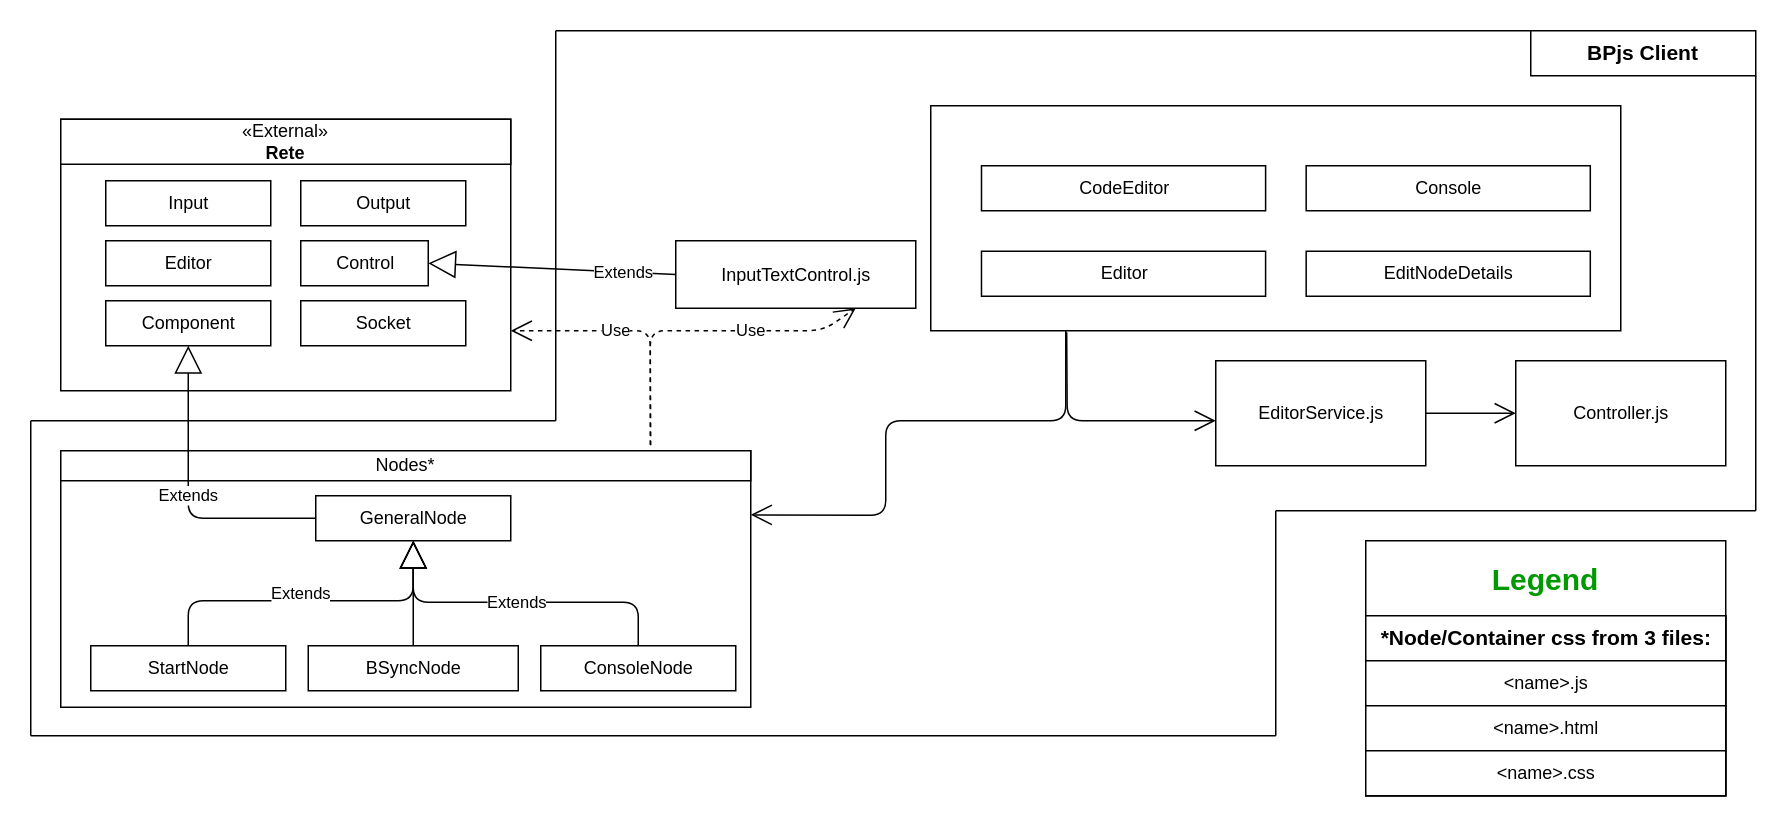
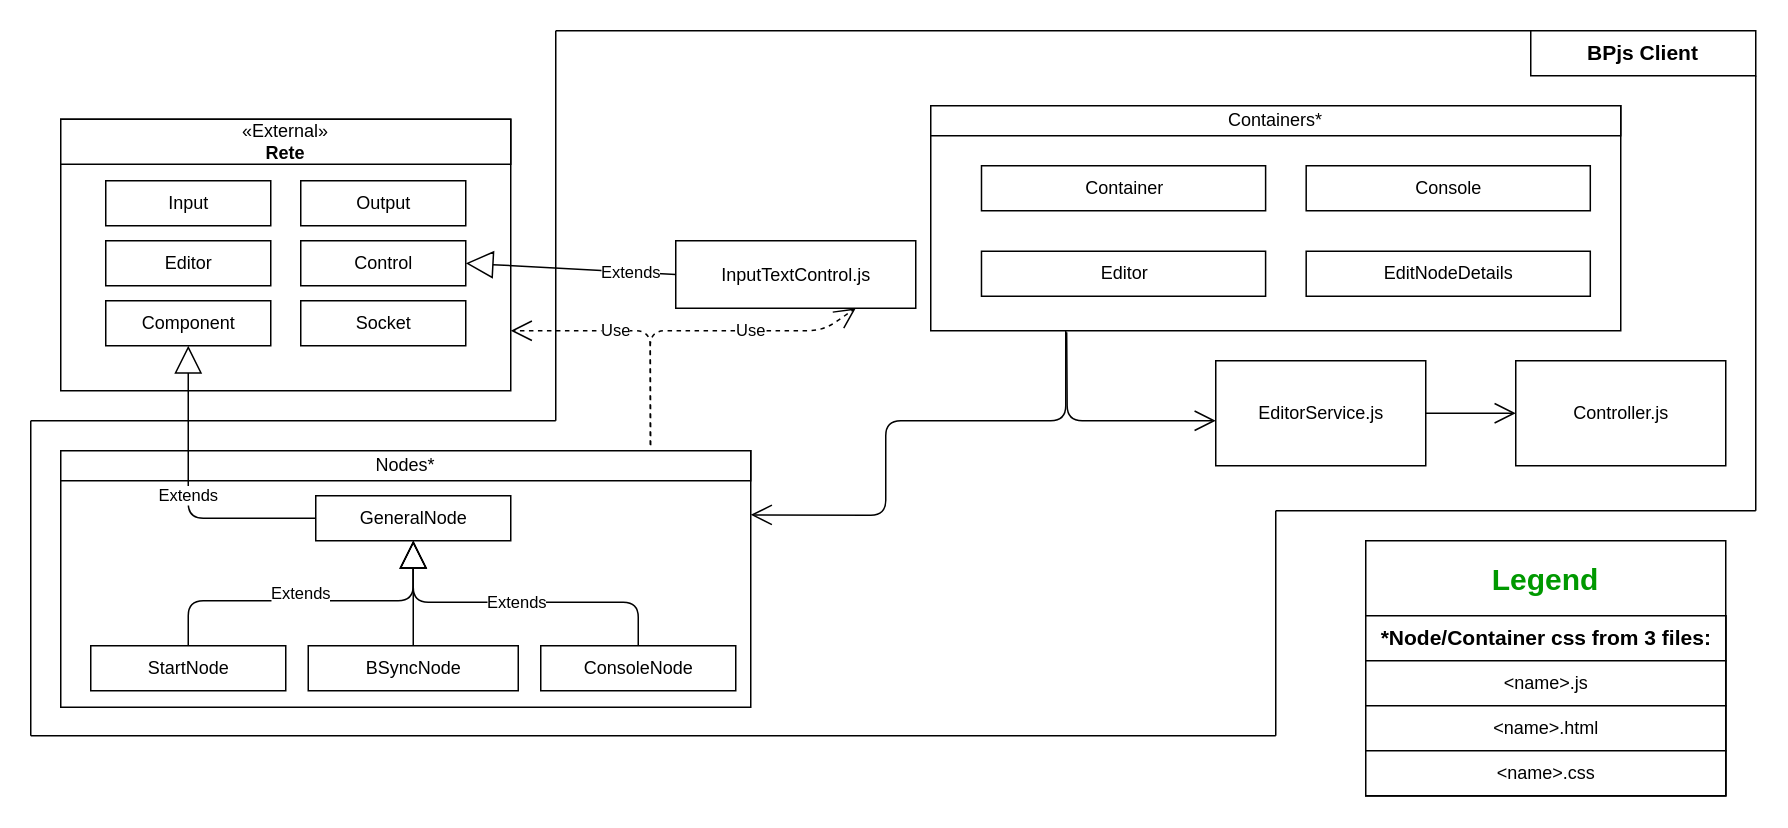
node "Containers*": added
node "CodeEditor": label "CodeEditor" -> "Container"
node "Control": size 128x45 -> 165x45
